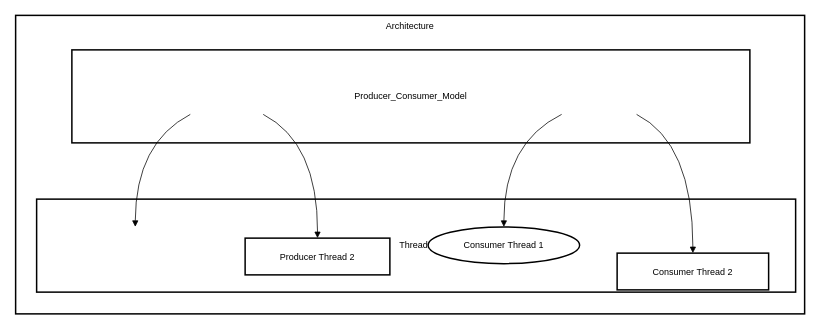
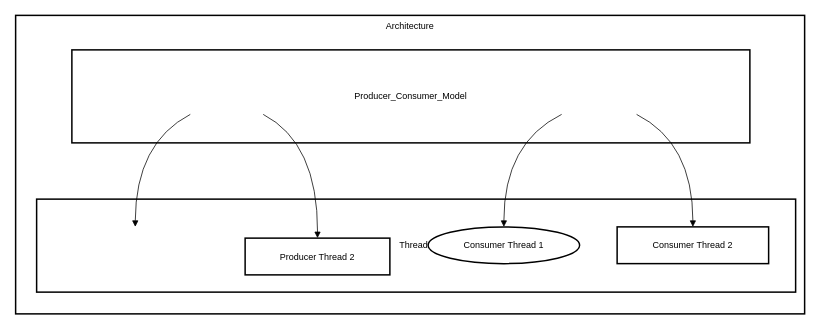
node "Consumer Thread 2": moved (693, 272) -> (693, 245)
